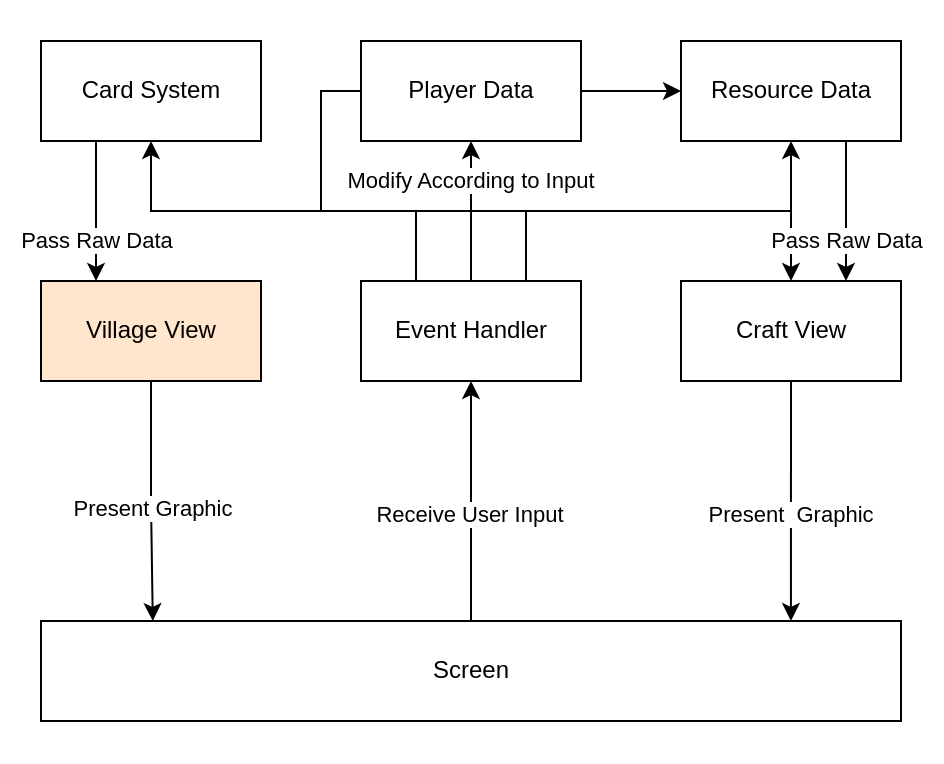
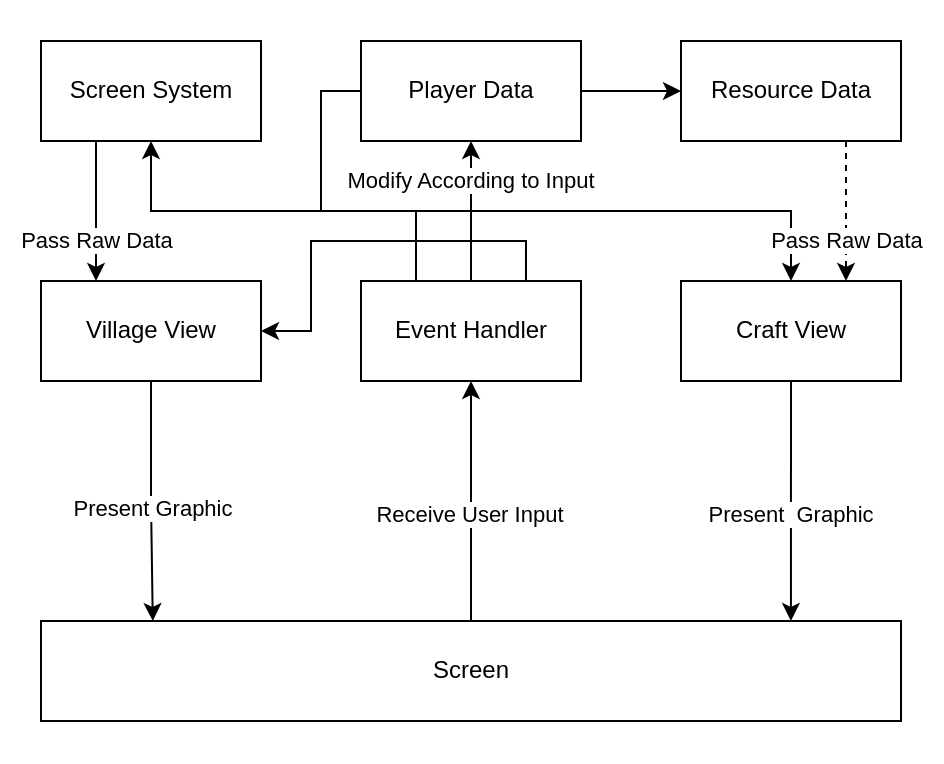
node "Card System": label "Card System" -> "Screen System"
edge "Event Handler" -> "Resource Data": now "Event Handler" -> "Village View"
edge "Resource Data" -> "Craft View": style solid -> dashed
node "Village View": fillcolor #ffe6cc -> #ffffff
